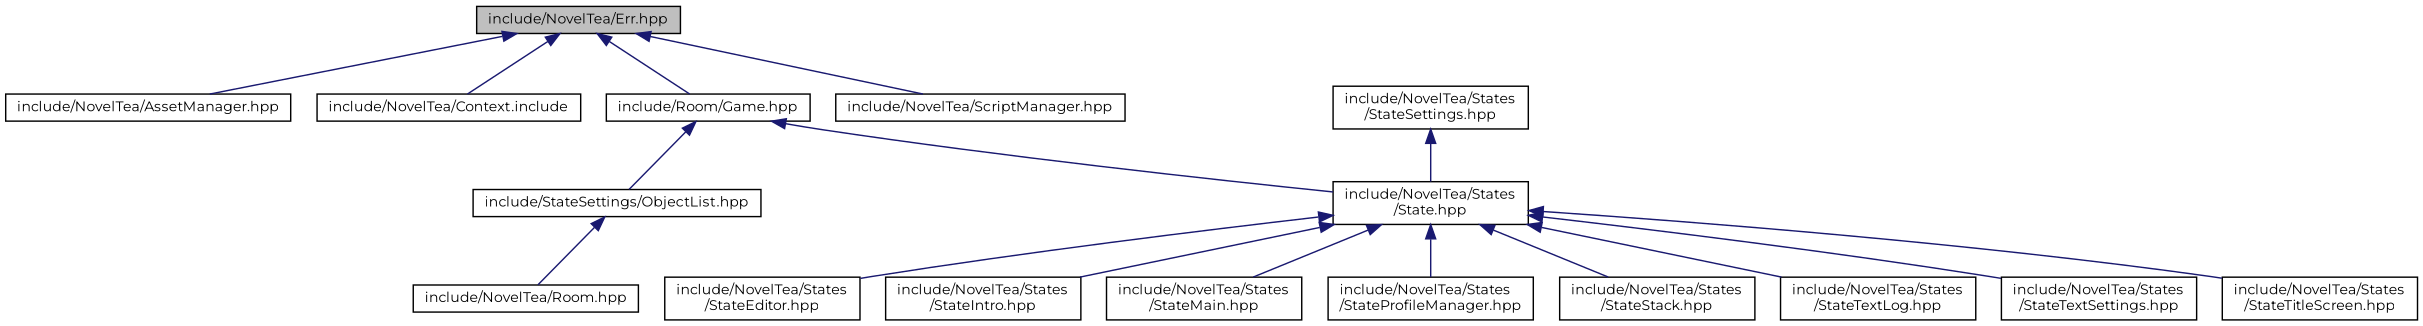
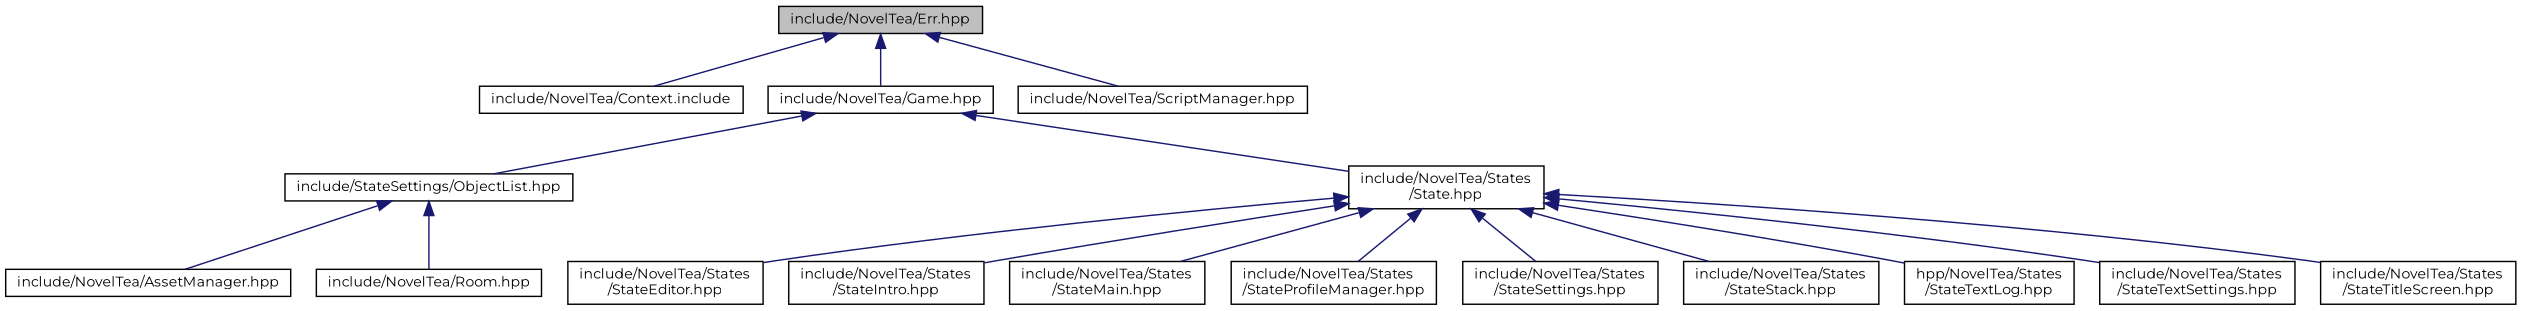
edge "include/NovelTea/AssetManager.hpp" -> "include/NovelTea/Err.hpp": now "include/NovelTea/AssetManager.hpp" -> "include/StateSettings/ObjectList.hpp"
node "include/Room/Game.hpp": label "include/Room/Game.hpp" -> "include/NovelTea/Game.hpp"
edge "include/NovelTea/States /State.hpp" -> "include/NovelTea/States /StateSettings.hpp": reversed
node "include/NovelTea/States /StateTextLog.hpp": label "include/NovelTea/States /StateTextLog.hpp" -> "hpp/NovelTea/States /StateTextLog.hpp"
